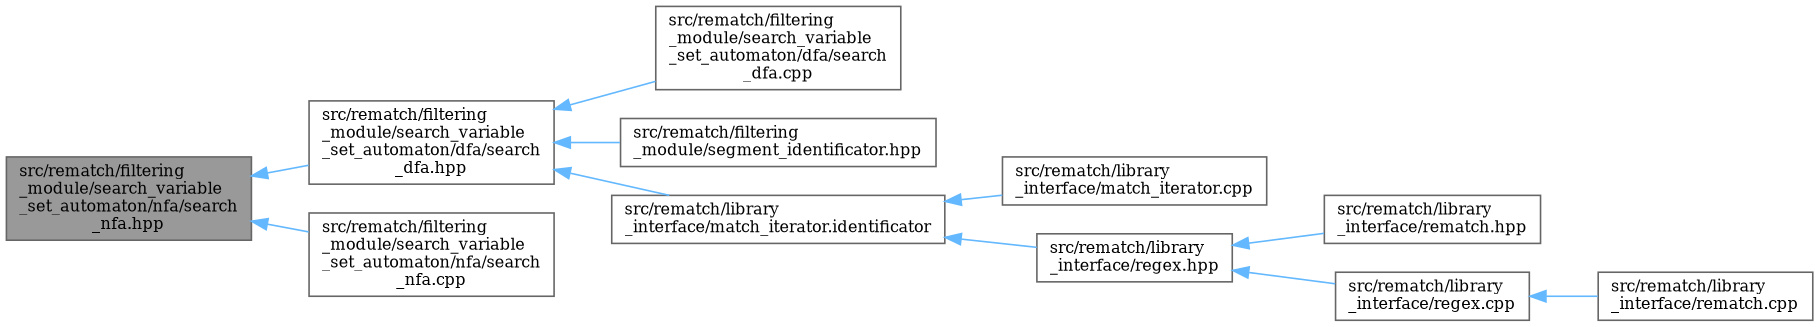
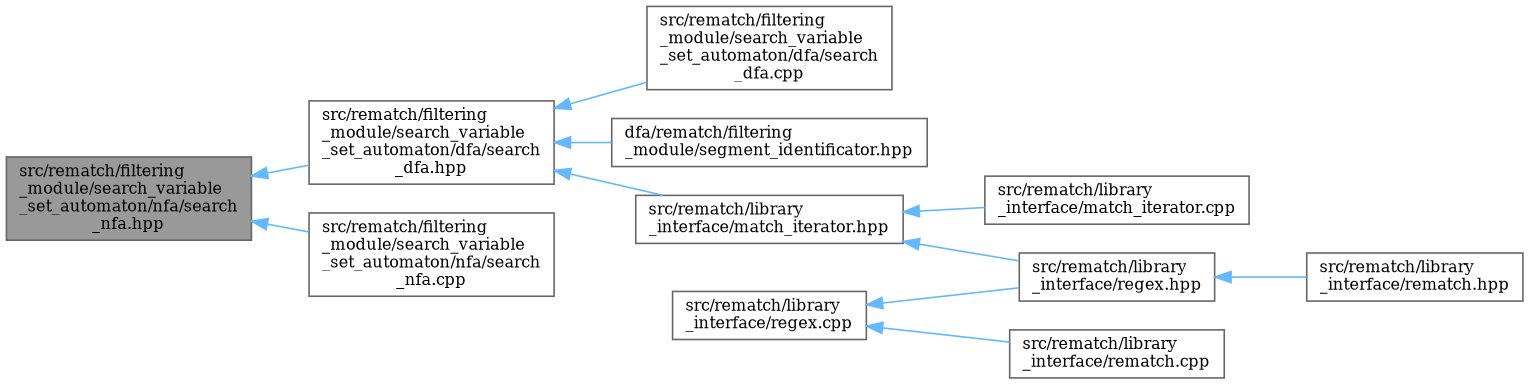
node "src/rematch/filtering _module/segment_identificator.hpp": label "src/rematch/filtering _module/segment_identificator.hpp" -> "dfa/rematch/filtering _module/segment_identificator.hpp"
node "src/rematch/library _interface/match_iterator.identificator": label "src/rematch/library _interface/match_iterator.identificator" -> "src/rematch/library _interface/match_iterator.hpp"
edge "src/rematch/library _interface/regex.cpp" -> "src/rematch/library _interface/regex.hpp": reversed
